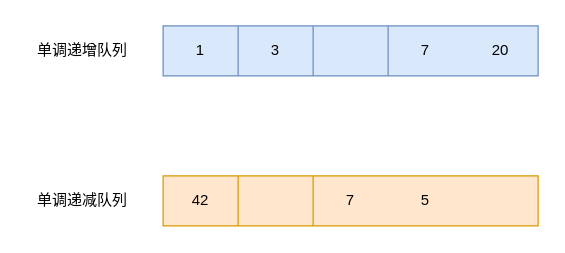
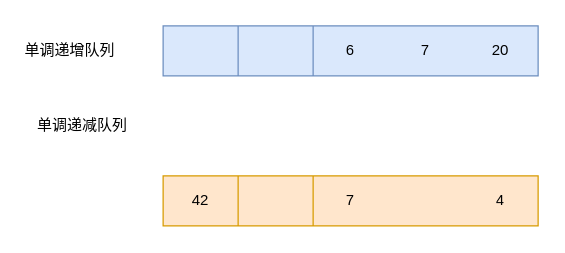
node "单调递增队列": moved (82, 51) -> (69, 51)
node "1": removed
node "3": removed
node "6": added
node "单调递减队列": moved (82, 201) -> (82, 126)
node "5": removed
node "4": added
